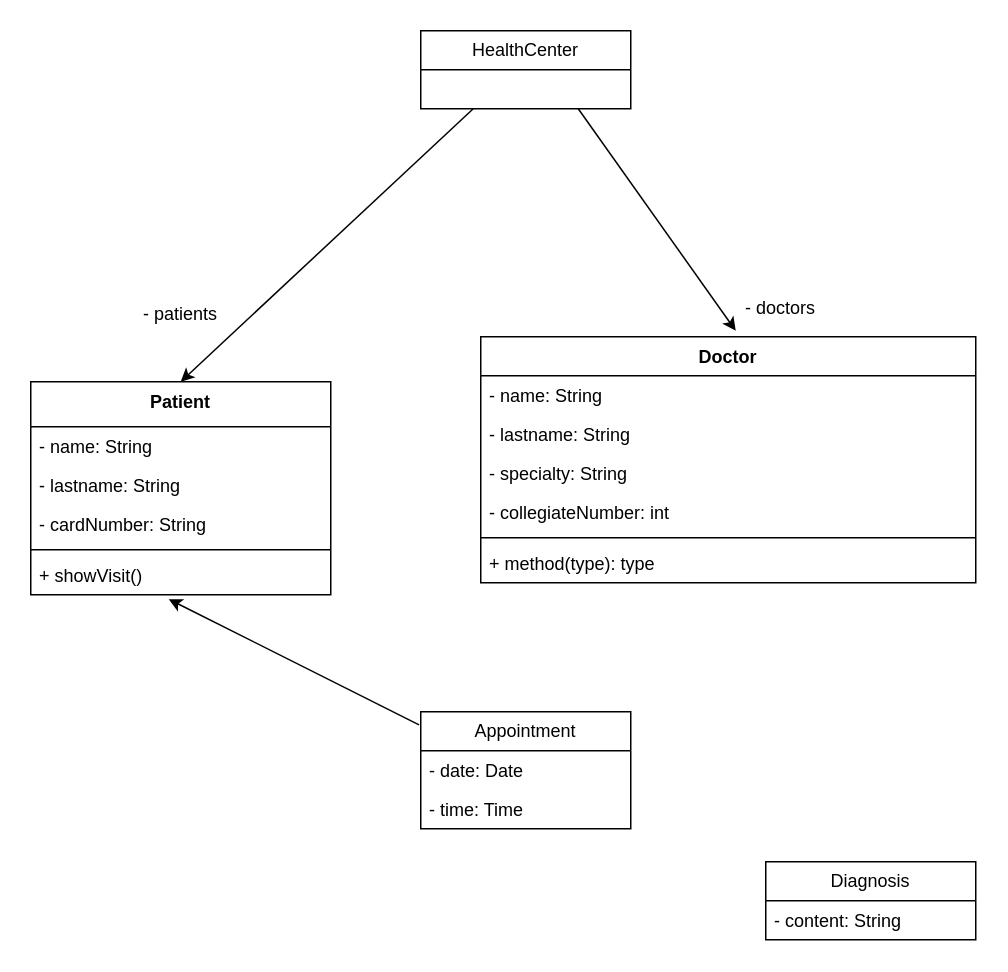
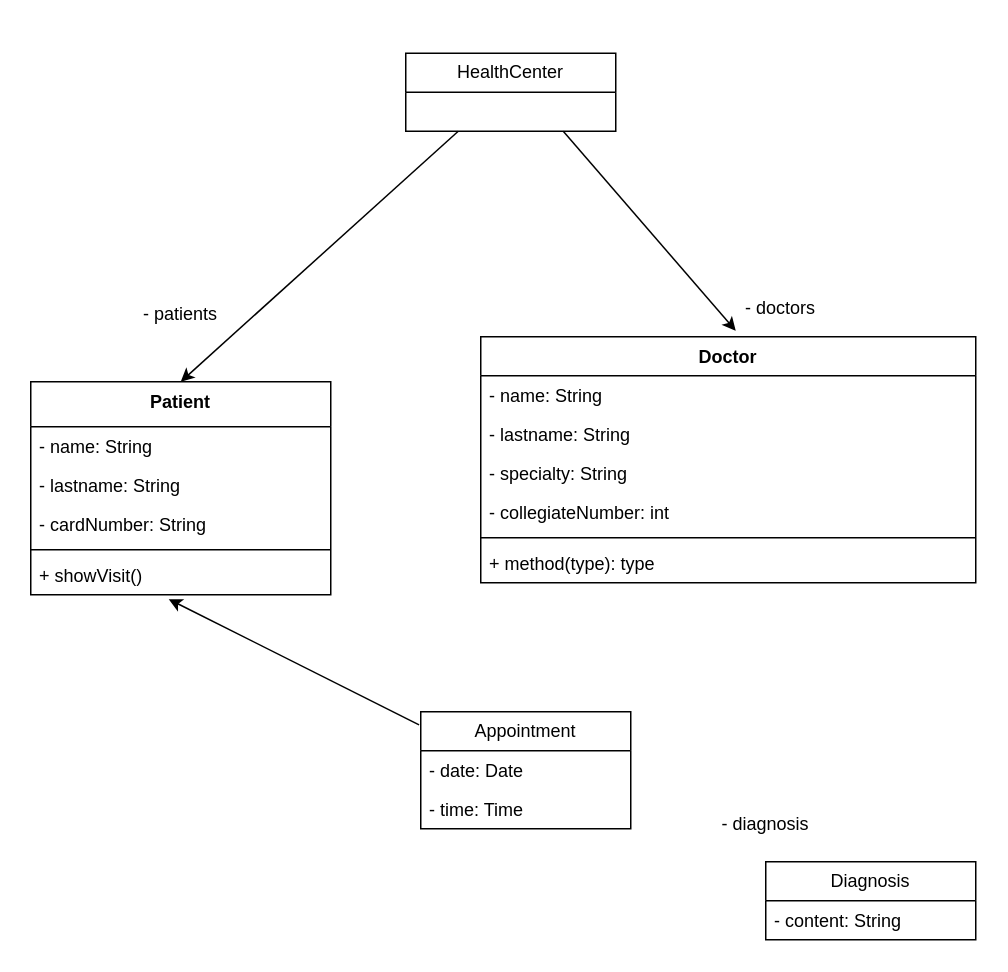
node "HealthCenter": moved (526, 70) -> (511, 92)
node "- diagnosis": added
